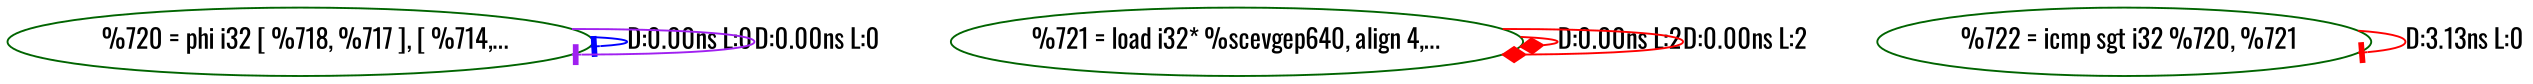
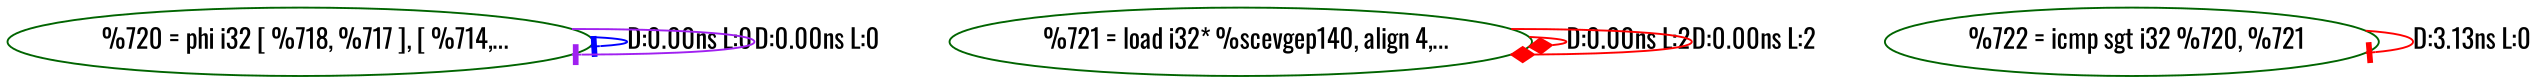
node "%721 = load i32* %scevgep640, align 4,...": label "%721 = load i32* %scevgep640, align 4,..." -> "%721 = load i32* %scevgep140, align 4,..."
